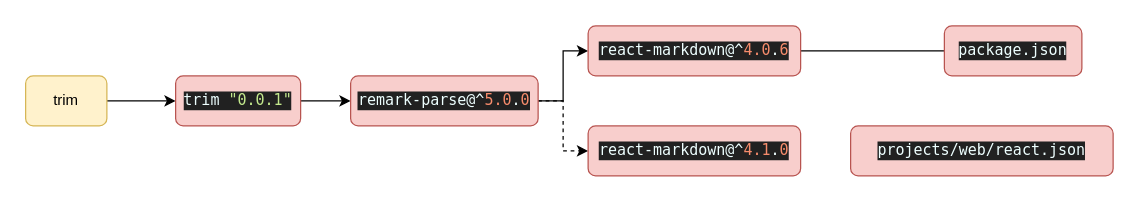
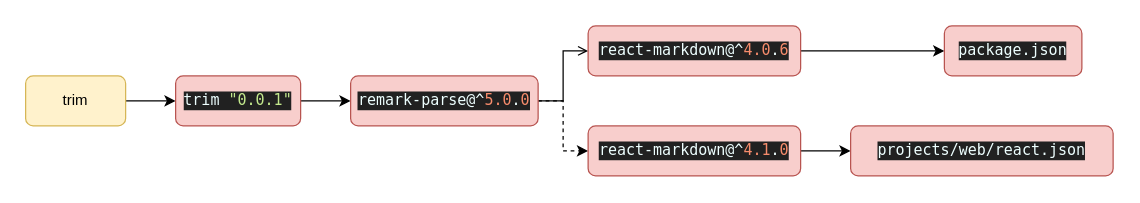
edge "remark-parse@^5.0.0" -> "react-markdown@^4.0.6": arrowhead classic -> open
edge "react-markdown@^4.0.6" -- "package.json": arrowhead none -> classic
node "trim": size 81x50 -> 100x50
edge "react-markdown@^4.1.0" -> "projects/web/react.json": added
